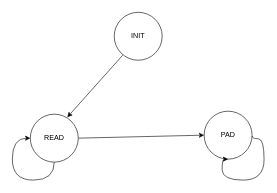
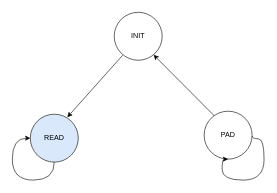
edge "PAD" -> "INIT": added
edge "READ" -> "PAD": removed
node "READ": fillcolor #ffffff -> #dae8fc
